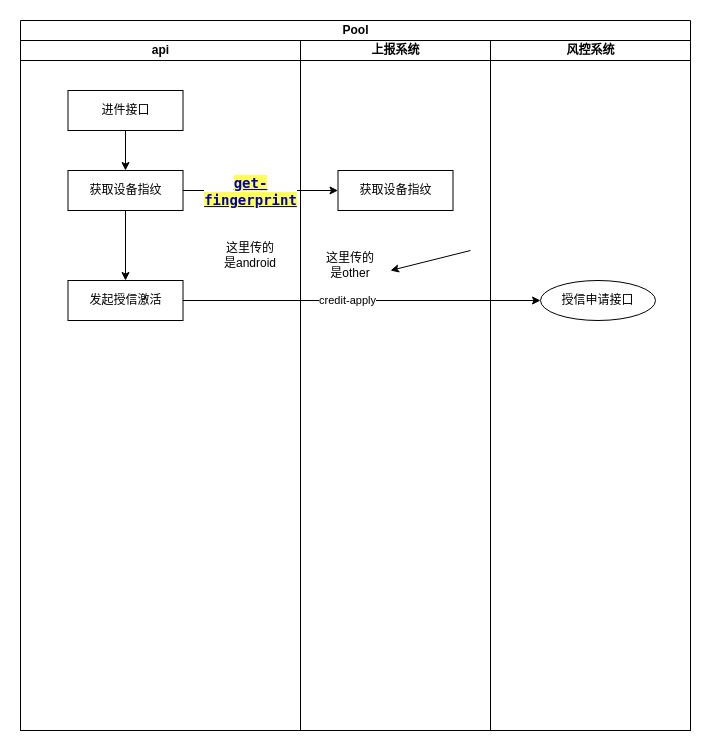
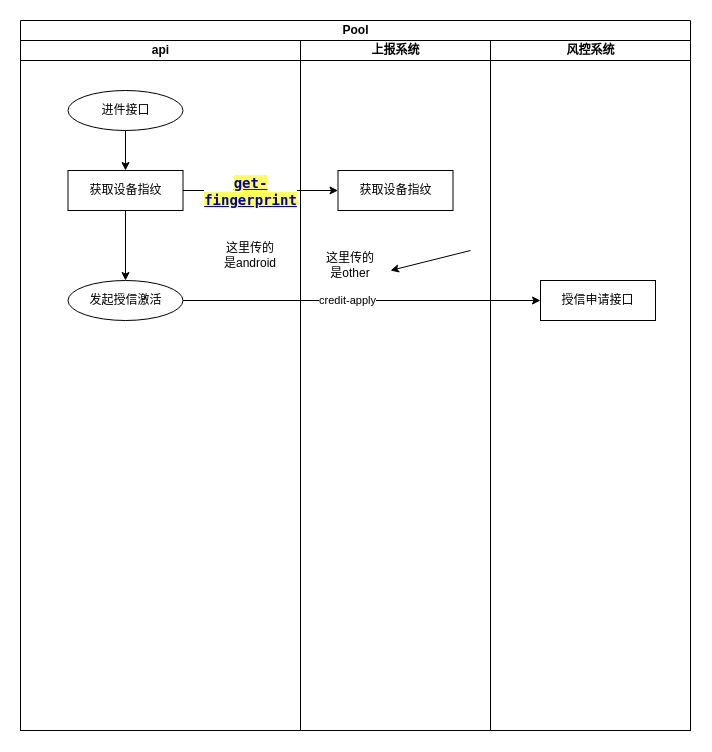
node "进件接口": shape rectangle -> ellipse
node "发起授信激活": shape rectangle -> ellipse
node "授信申请接口": shape ellipse -> rectangle
